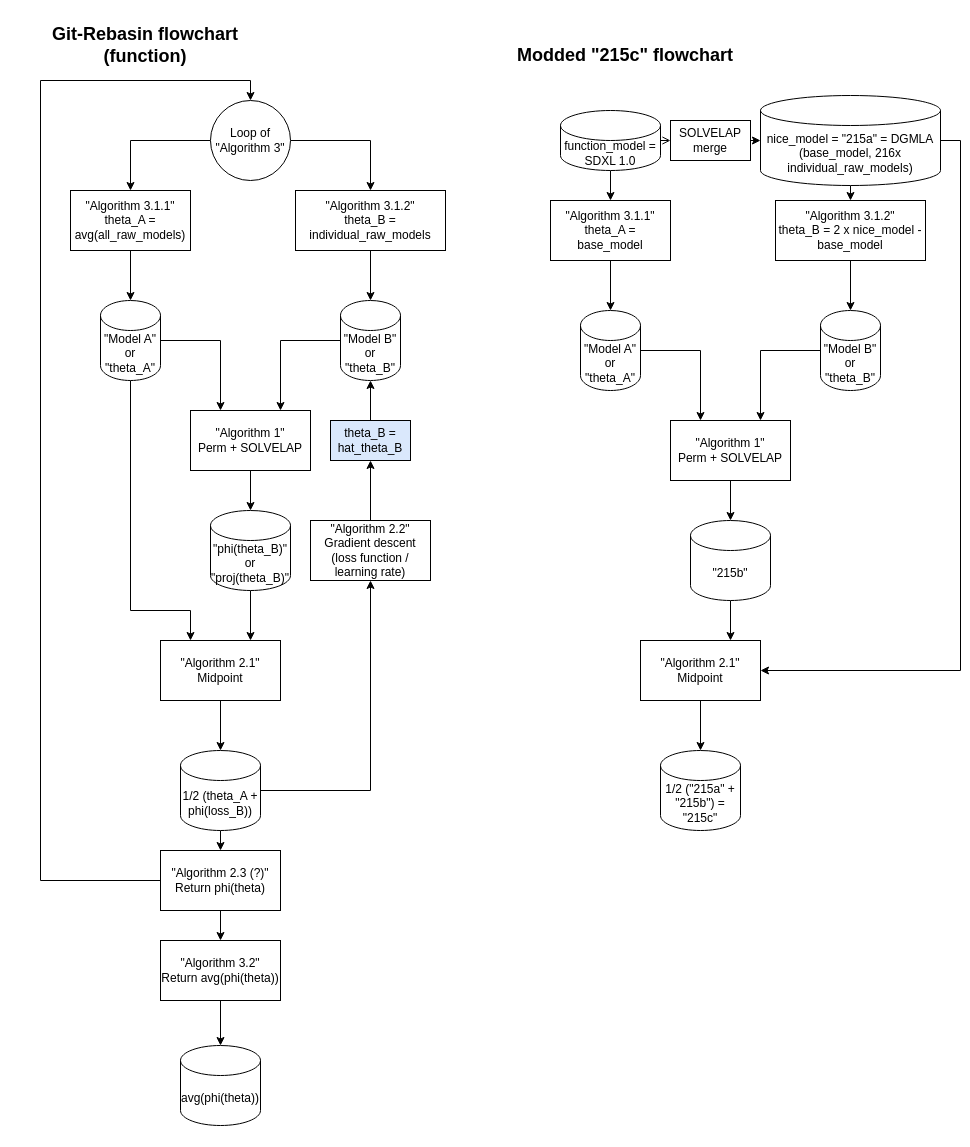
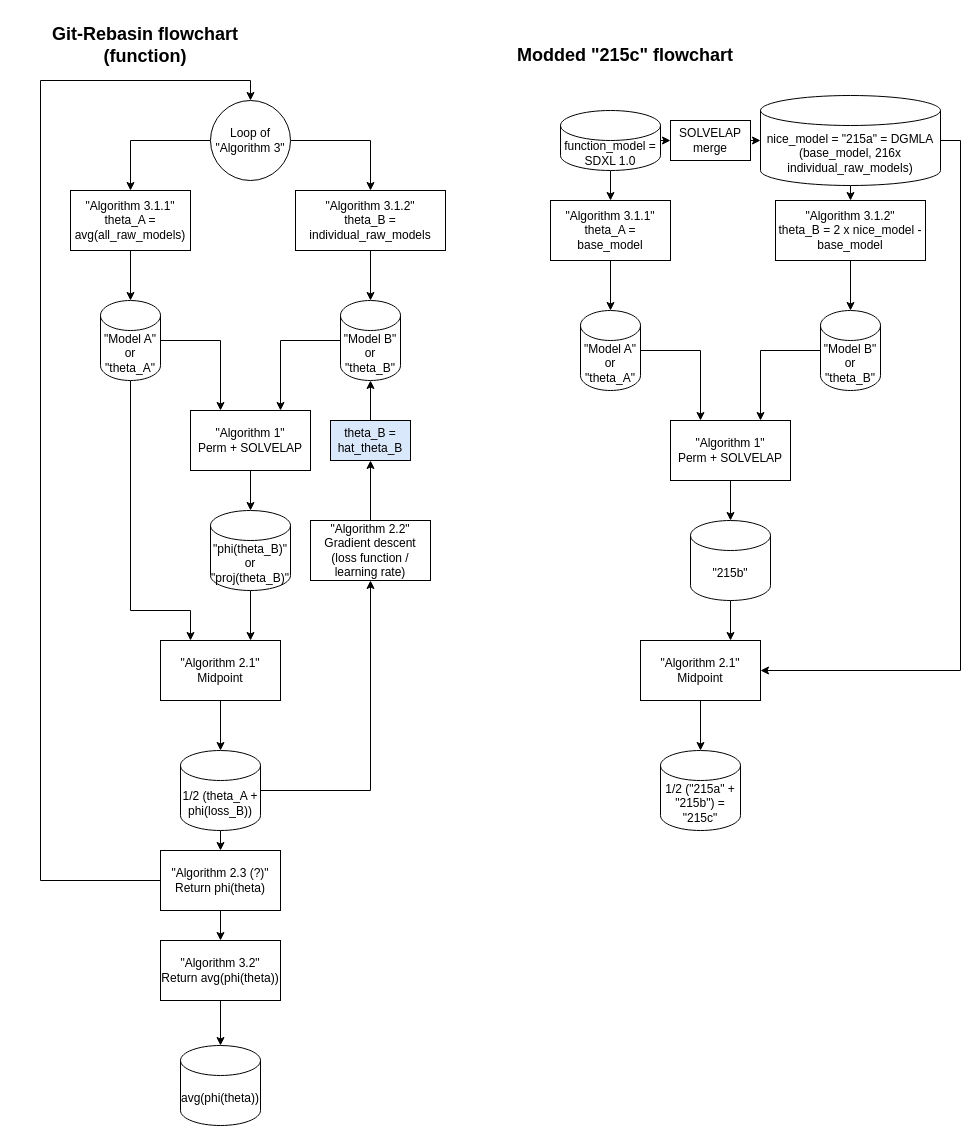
edge "function_model = SDXL 1.0" -> "SOLVELAP merge": arrowhead open -> classic
